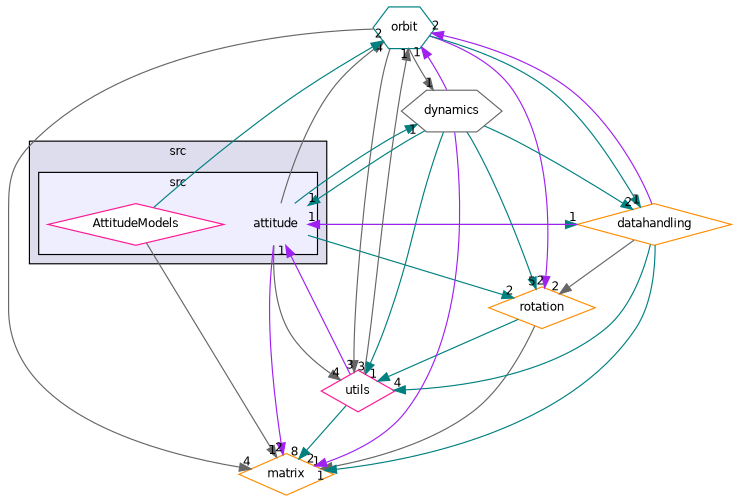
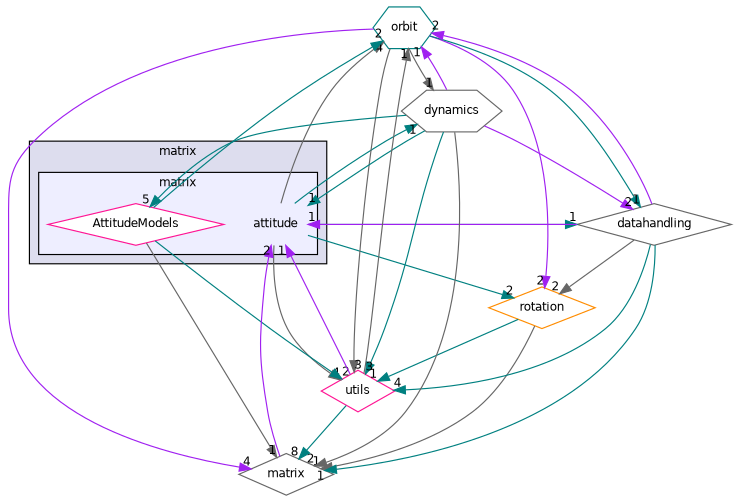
cluster "src": label "src" -> "matrix"
edge "dynamics" -> "datahandling": color teal -> purple
edge "orbit" -> "matrix": color gray40 -> purple
edge "dynamics" -> "rotation": now "dynamics" -> "AttitudeModels"
node "datahandling": color darkorange -> gray40
edge "AttitudeModels" -> "utils": added
edge "dynamics" -> "matrix": color purple -> gray40
edge "attitude" -> "matrix": reversed
node "matrix": color darkorange -> gray40
